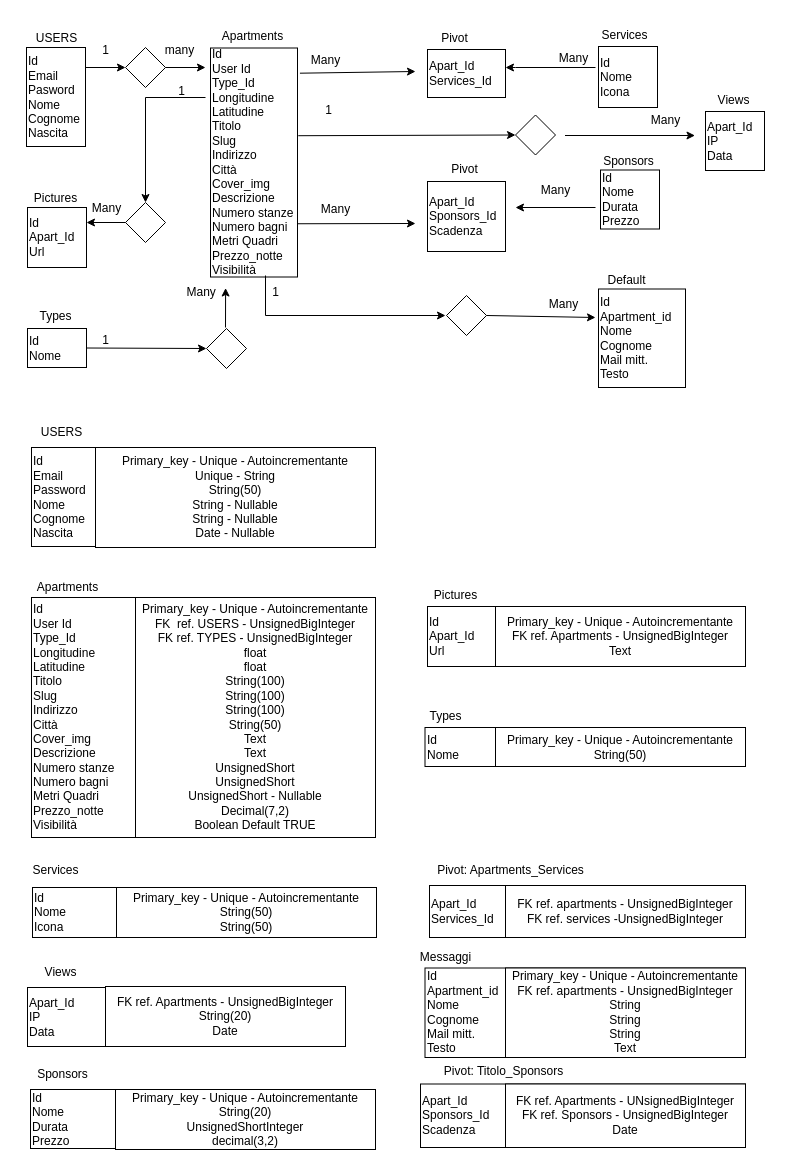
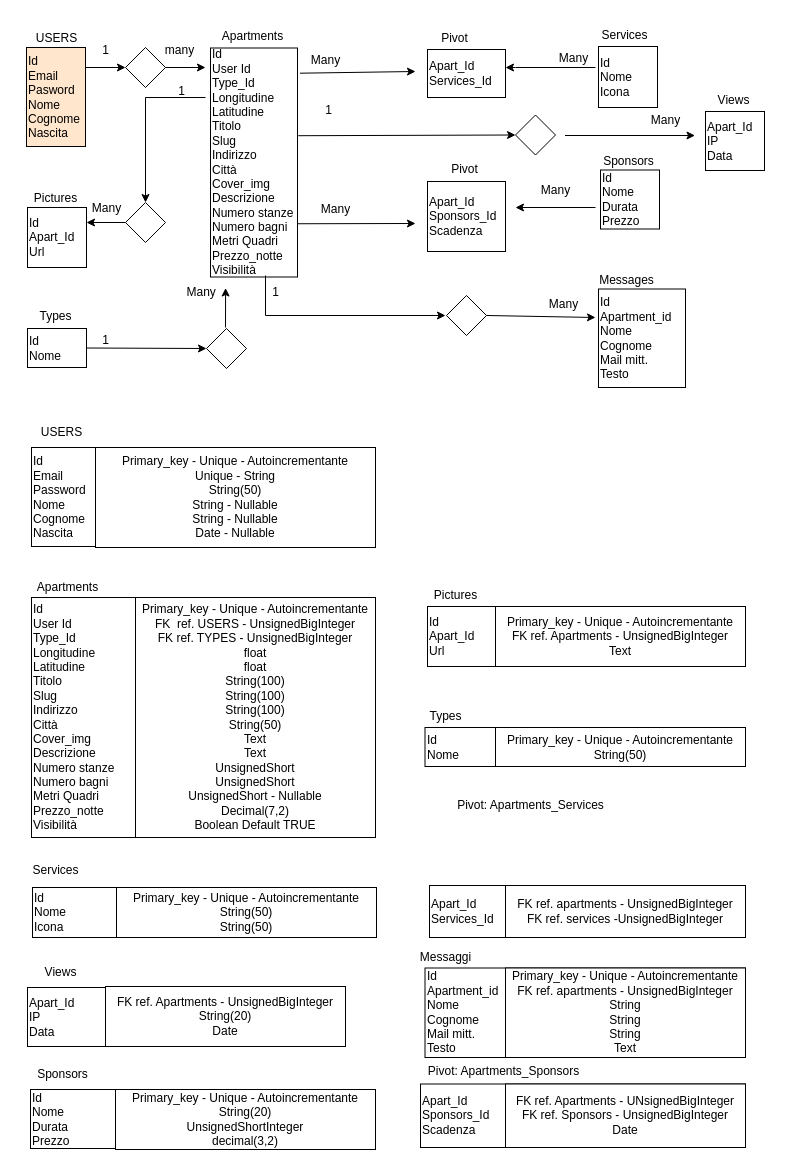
node "Id Email Pasword Nome Cognome Nascita": fillcolor #ffffff -> #ffe6cc
node "Default": label "Default" -> "Messages"
node "Pivot: Apartments_Services": moved (511, 871) -> (531, 806)
node "Pivot: Titolo_Sponsors": label "Pivot: Titolo_Sponsors" -> "Pivot: Apartments_Sponsors"
